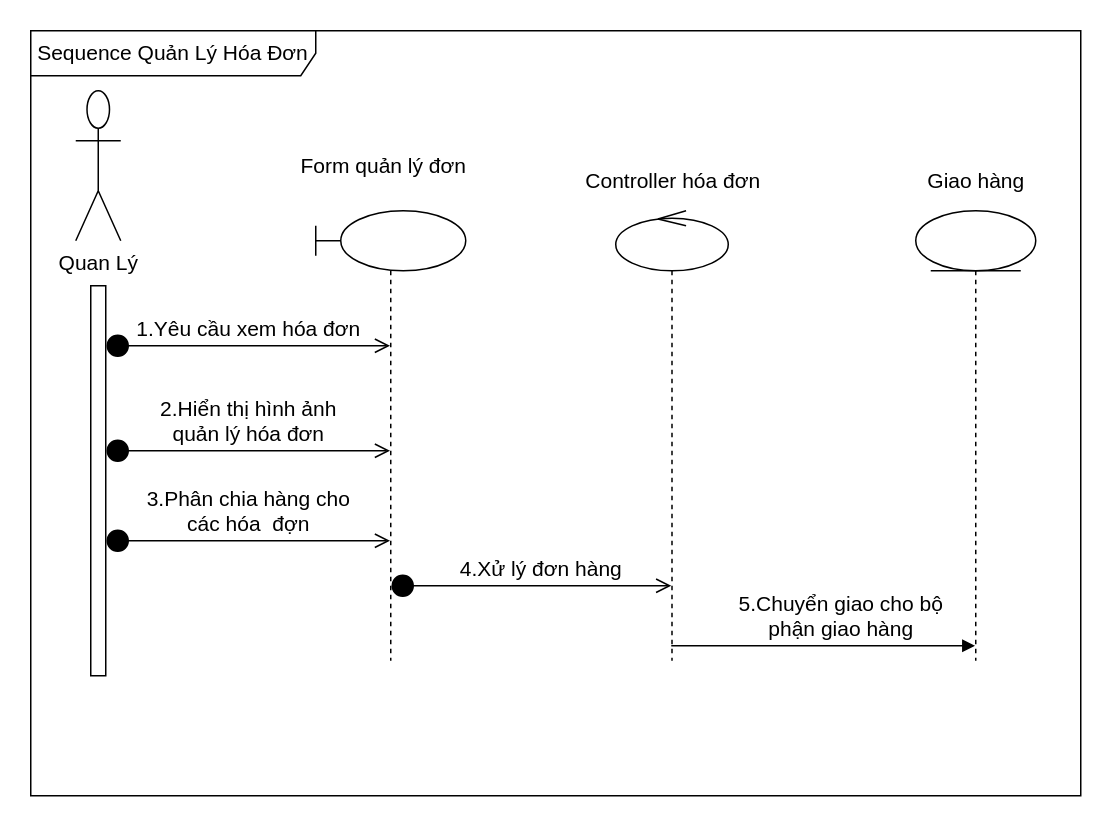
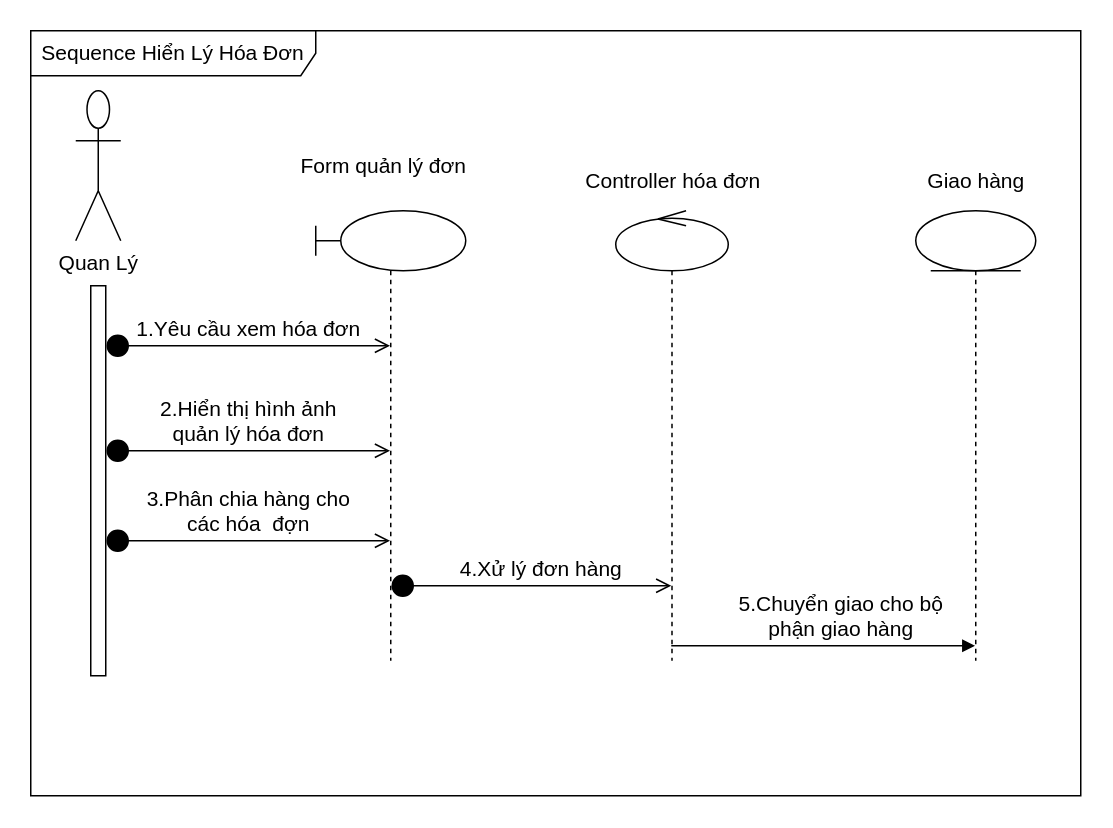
node "Sequence Quản Lý Hóa Đơn": label "Sequence Quản Lý Hóa Đơn" -> "Sequence Hiển Lý Hóa Đơn"
